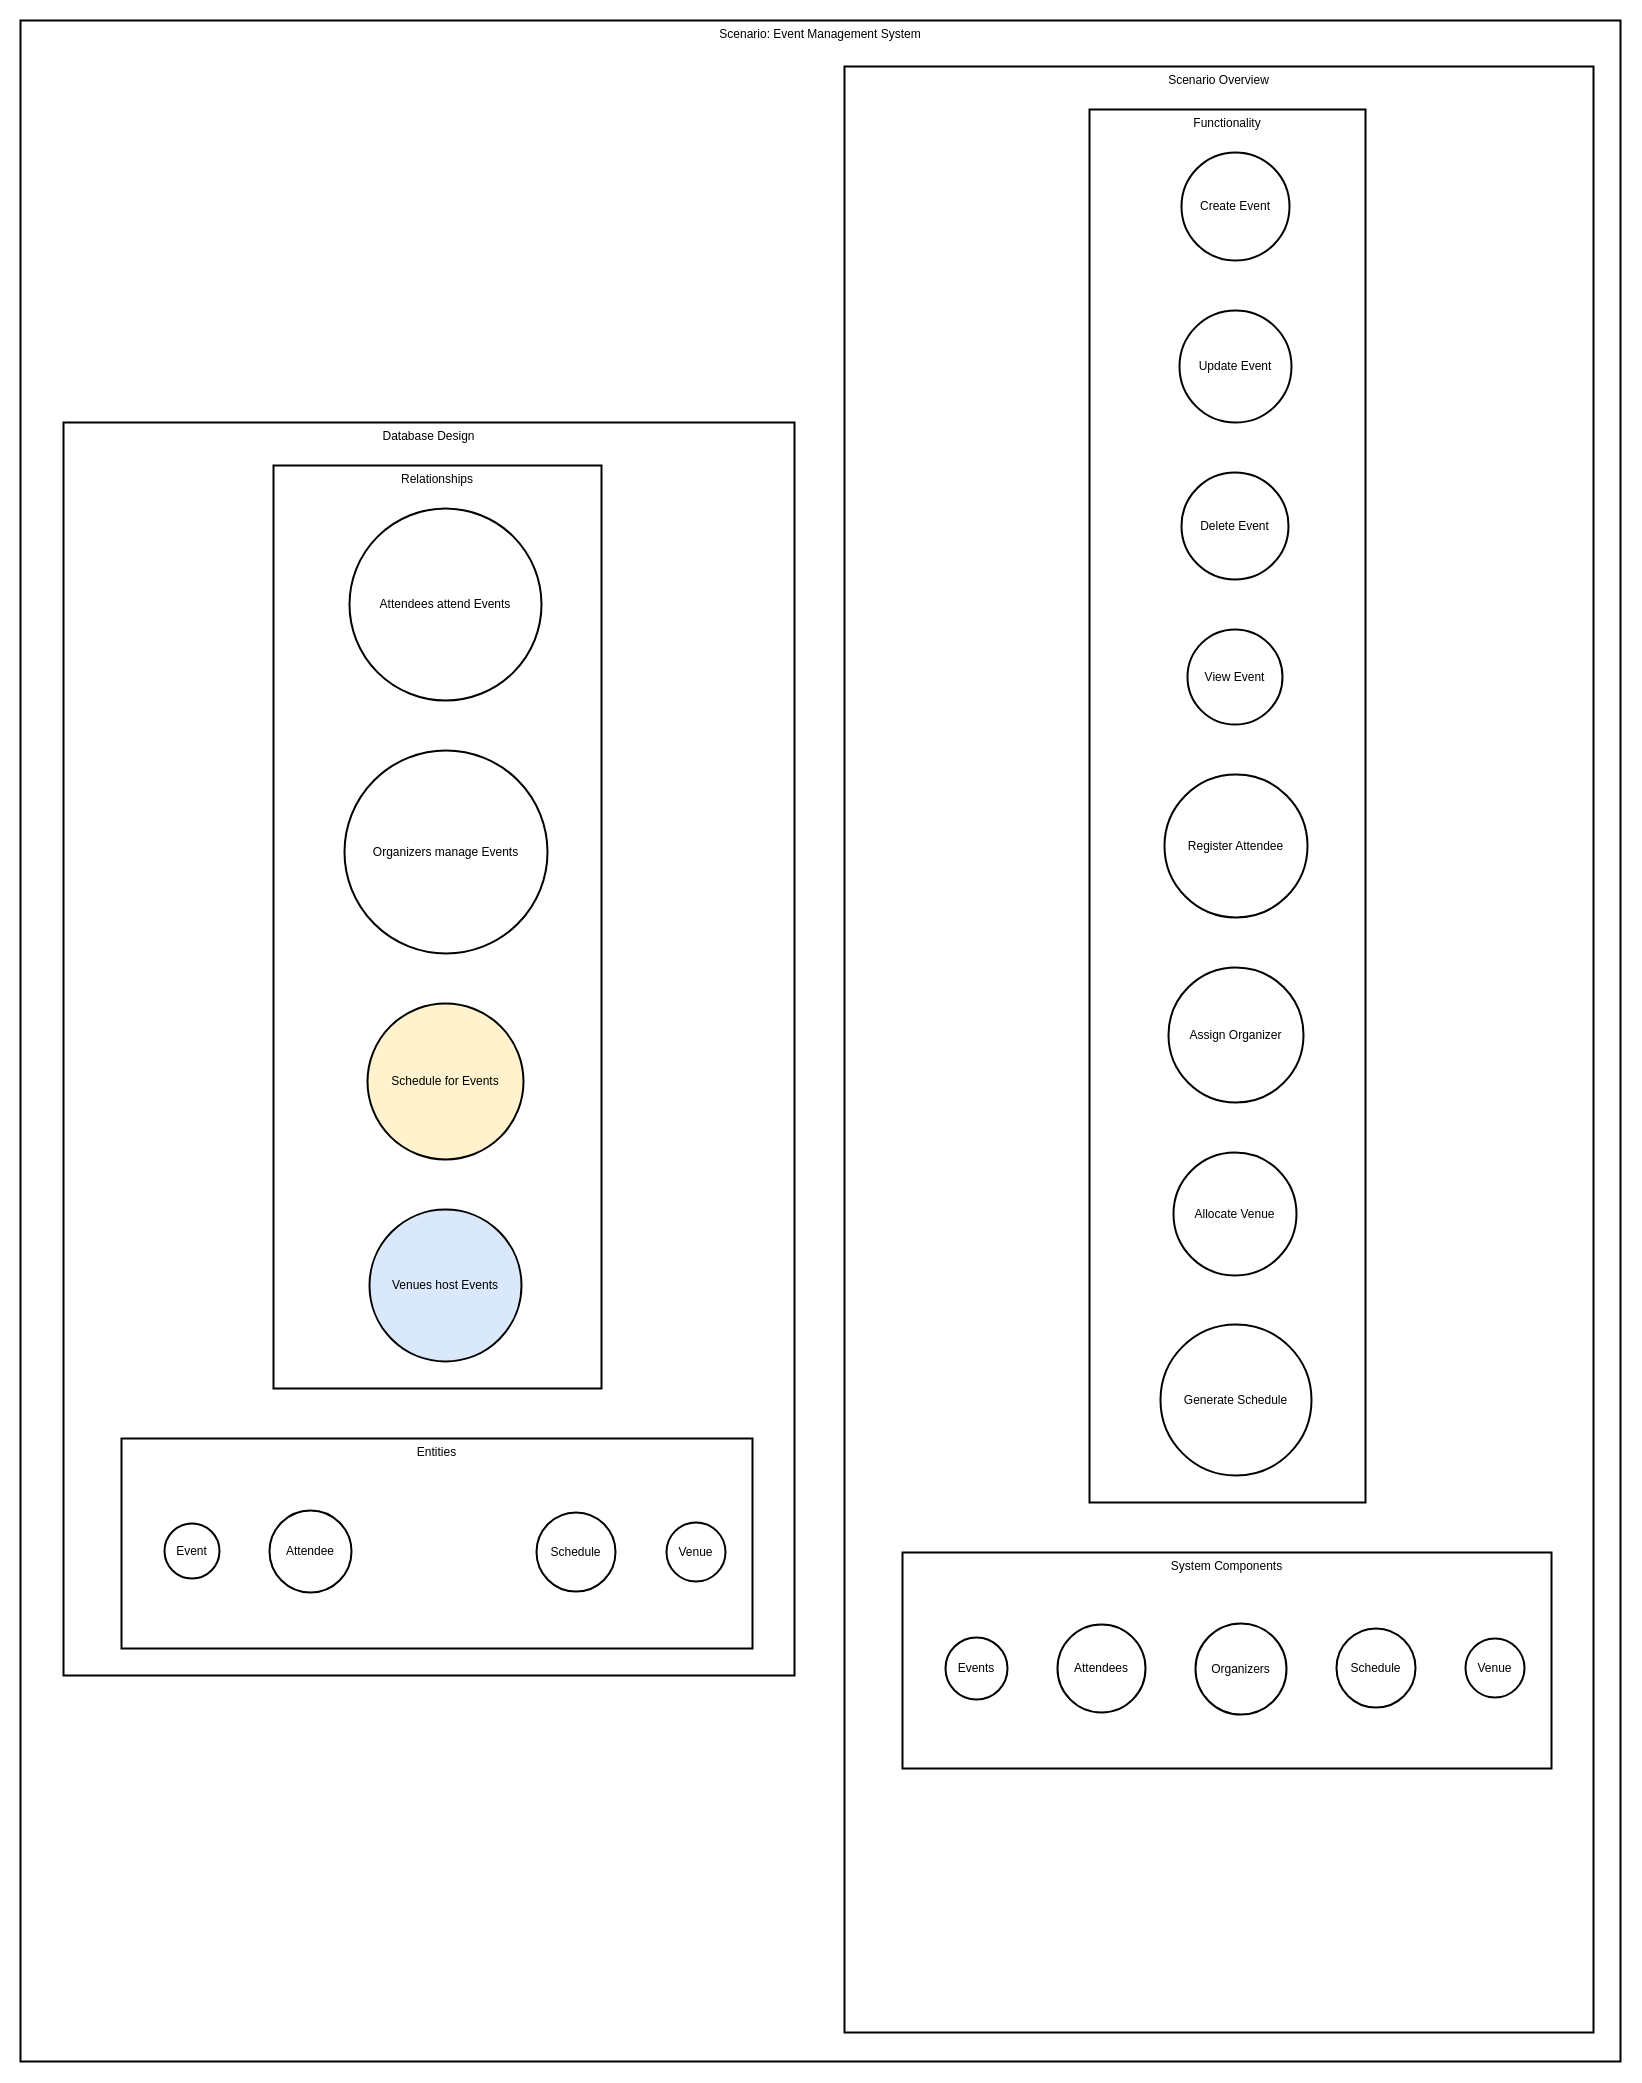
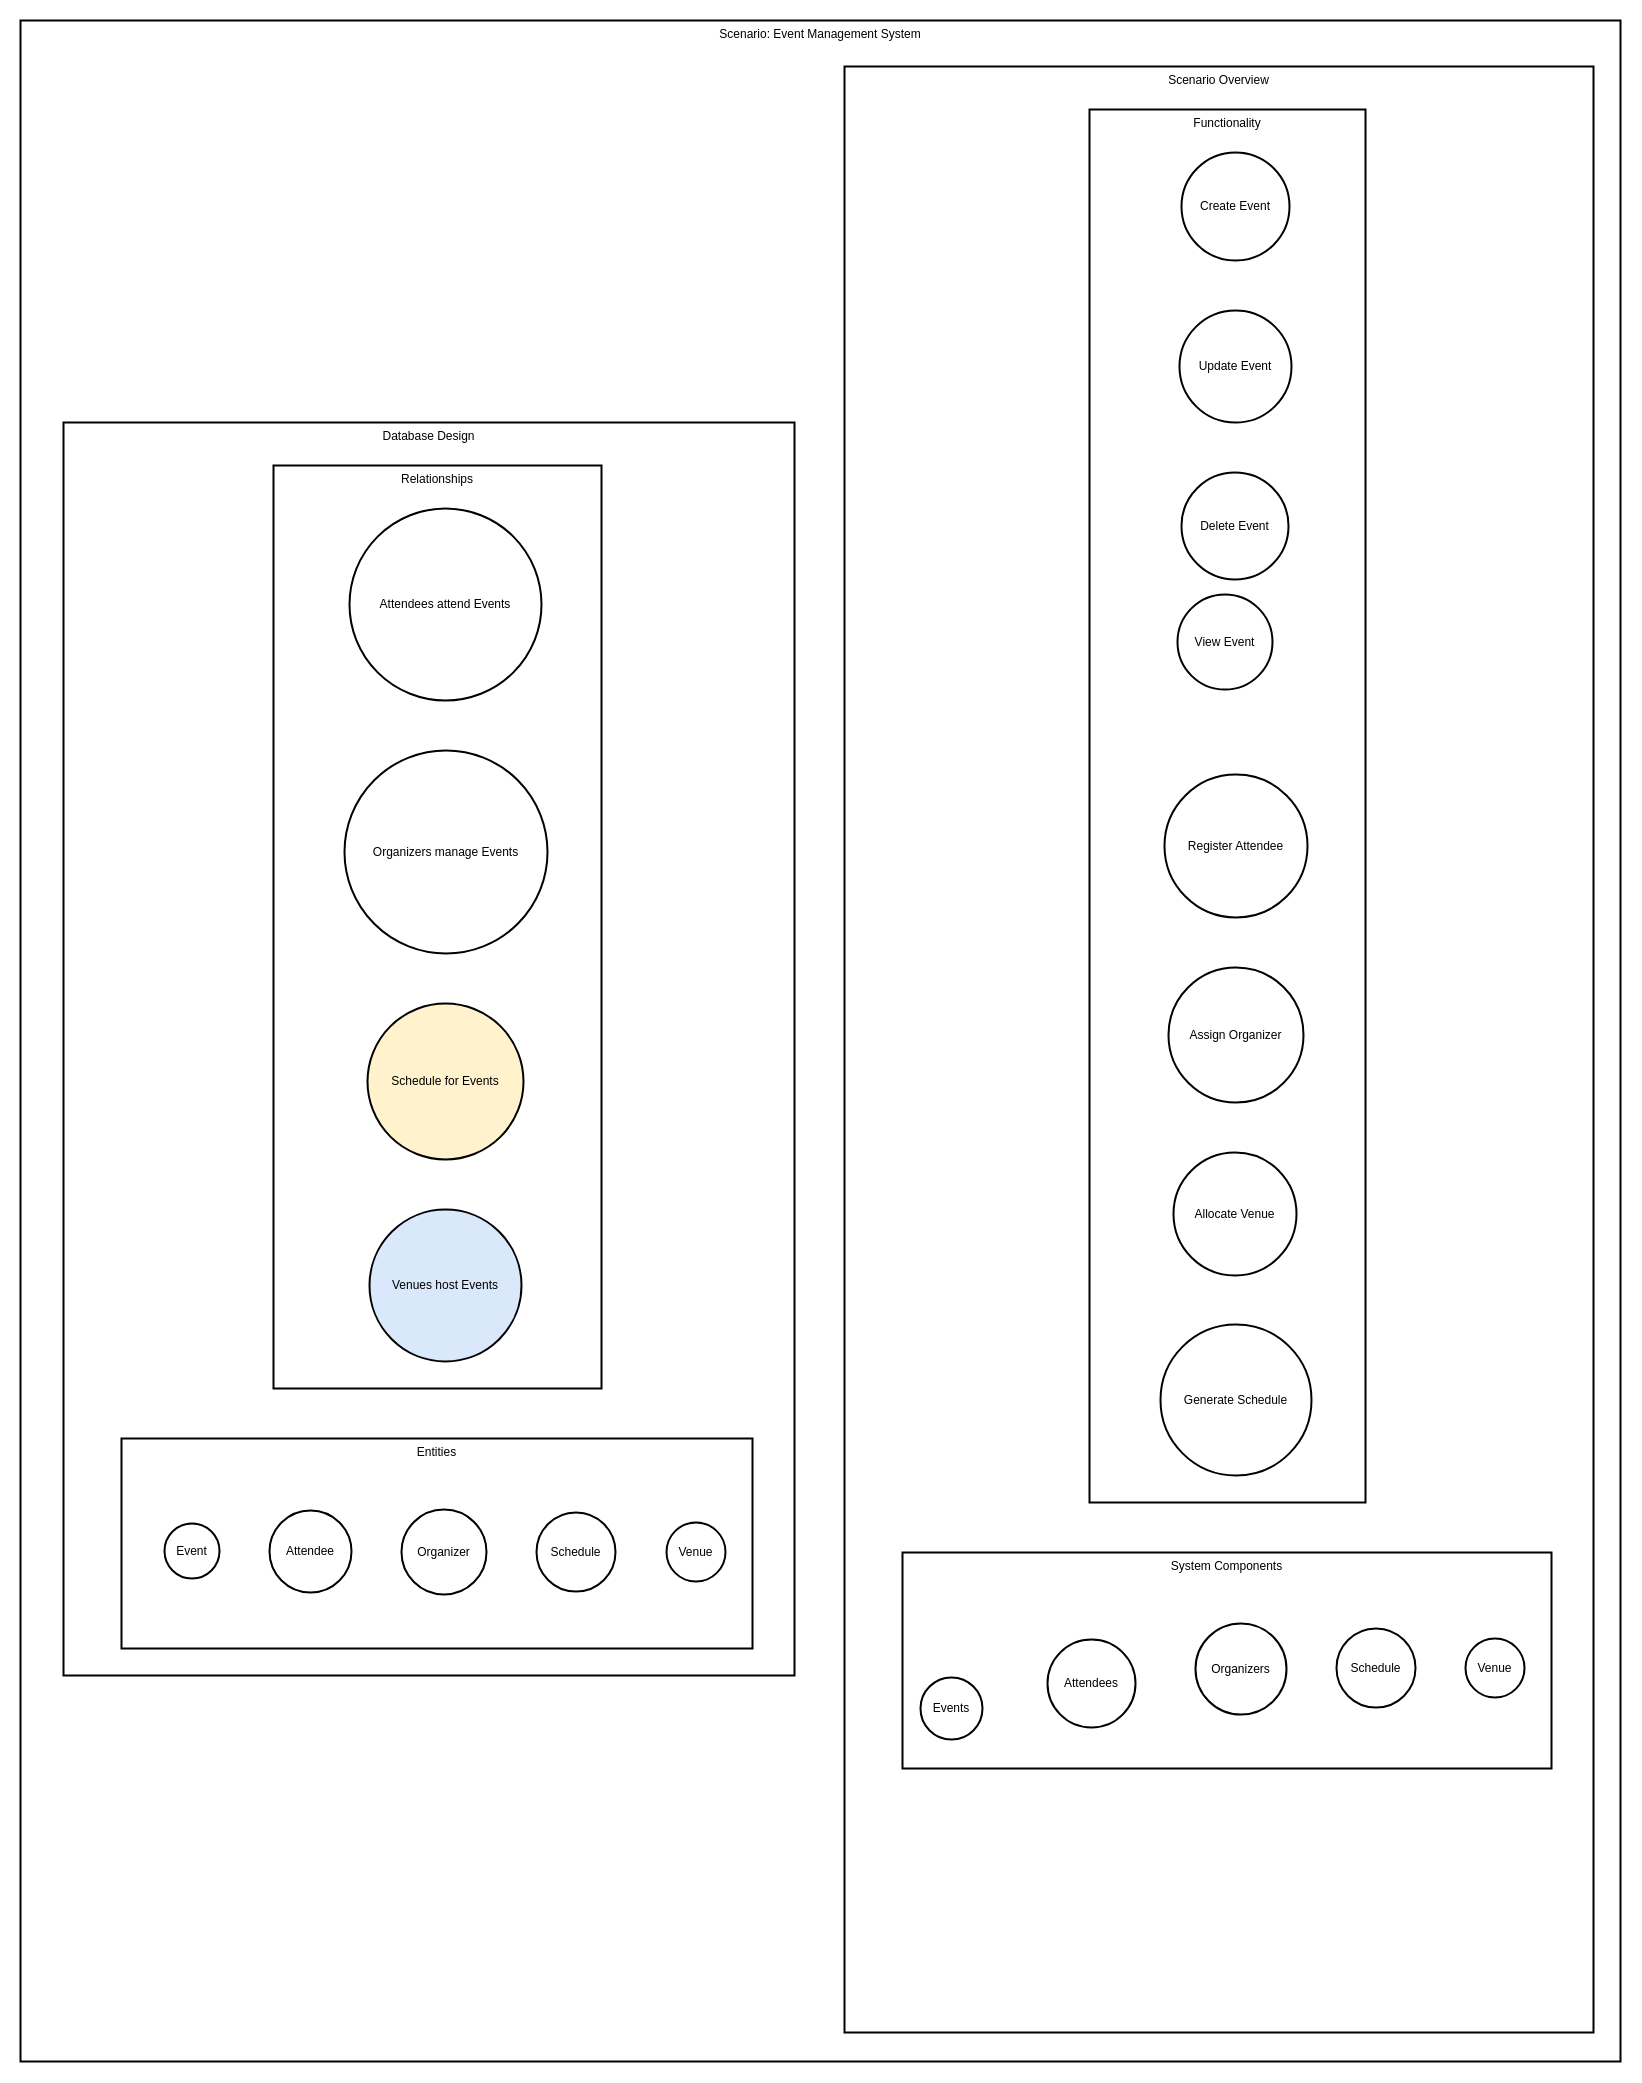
node "View Event": moved (1235, 677) -> (1225, 642)
node "Organizer": added
node "Events": moved (977, 1669) -> (952, 1709)
node "Attendees": moved (1102, 1669) -> (1092, 1684)
